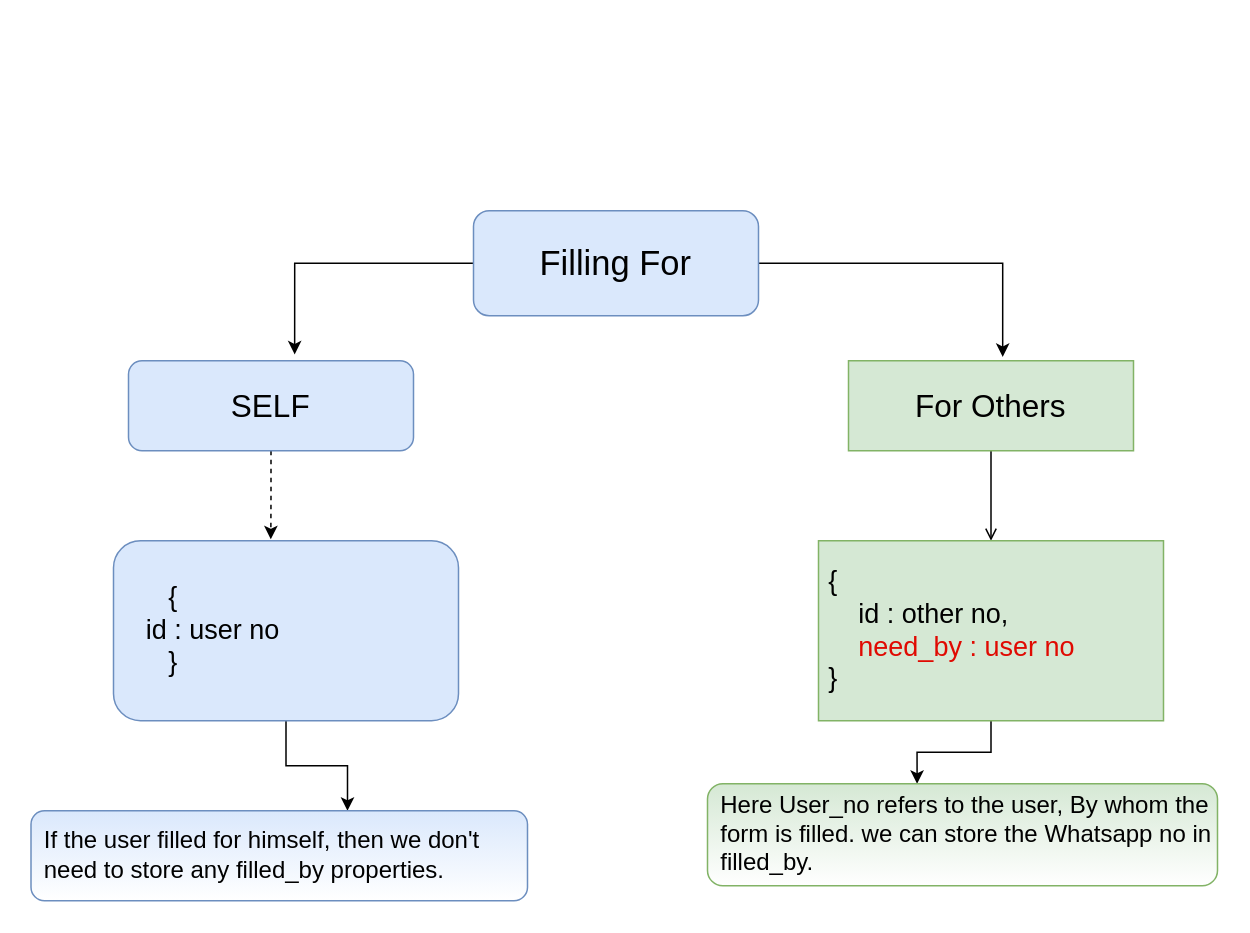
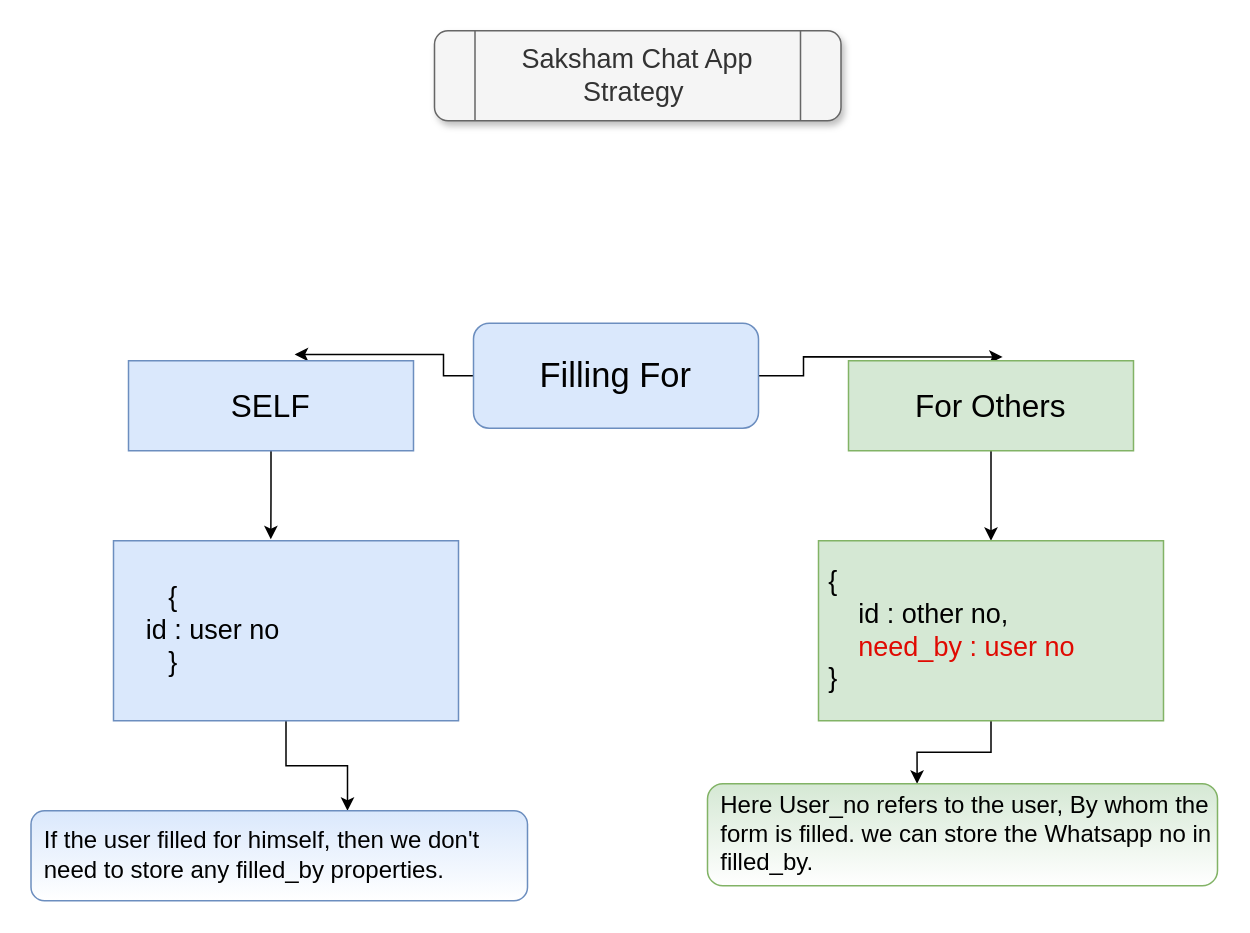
node "Saksham Chat App Strategy": added
node "Filling For": moved (616, 263) -> (616, 376)
node "SELF": shape rounded rectangle -> rectangle
edge "SELF" -> "{ id : user no }": style dashed -> solid
edge "For Others" -> "{ id : other no, need_by : user no }": arrowhead open -> classic
node "{ id : user no }": shape rounded rectangle -> rectangle
